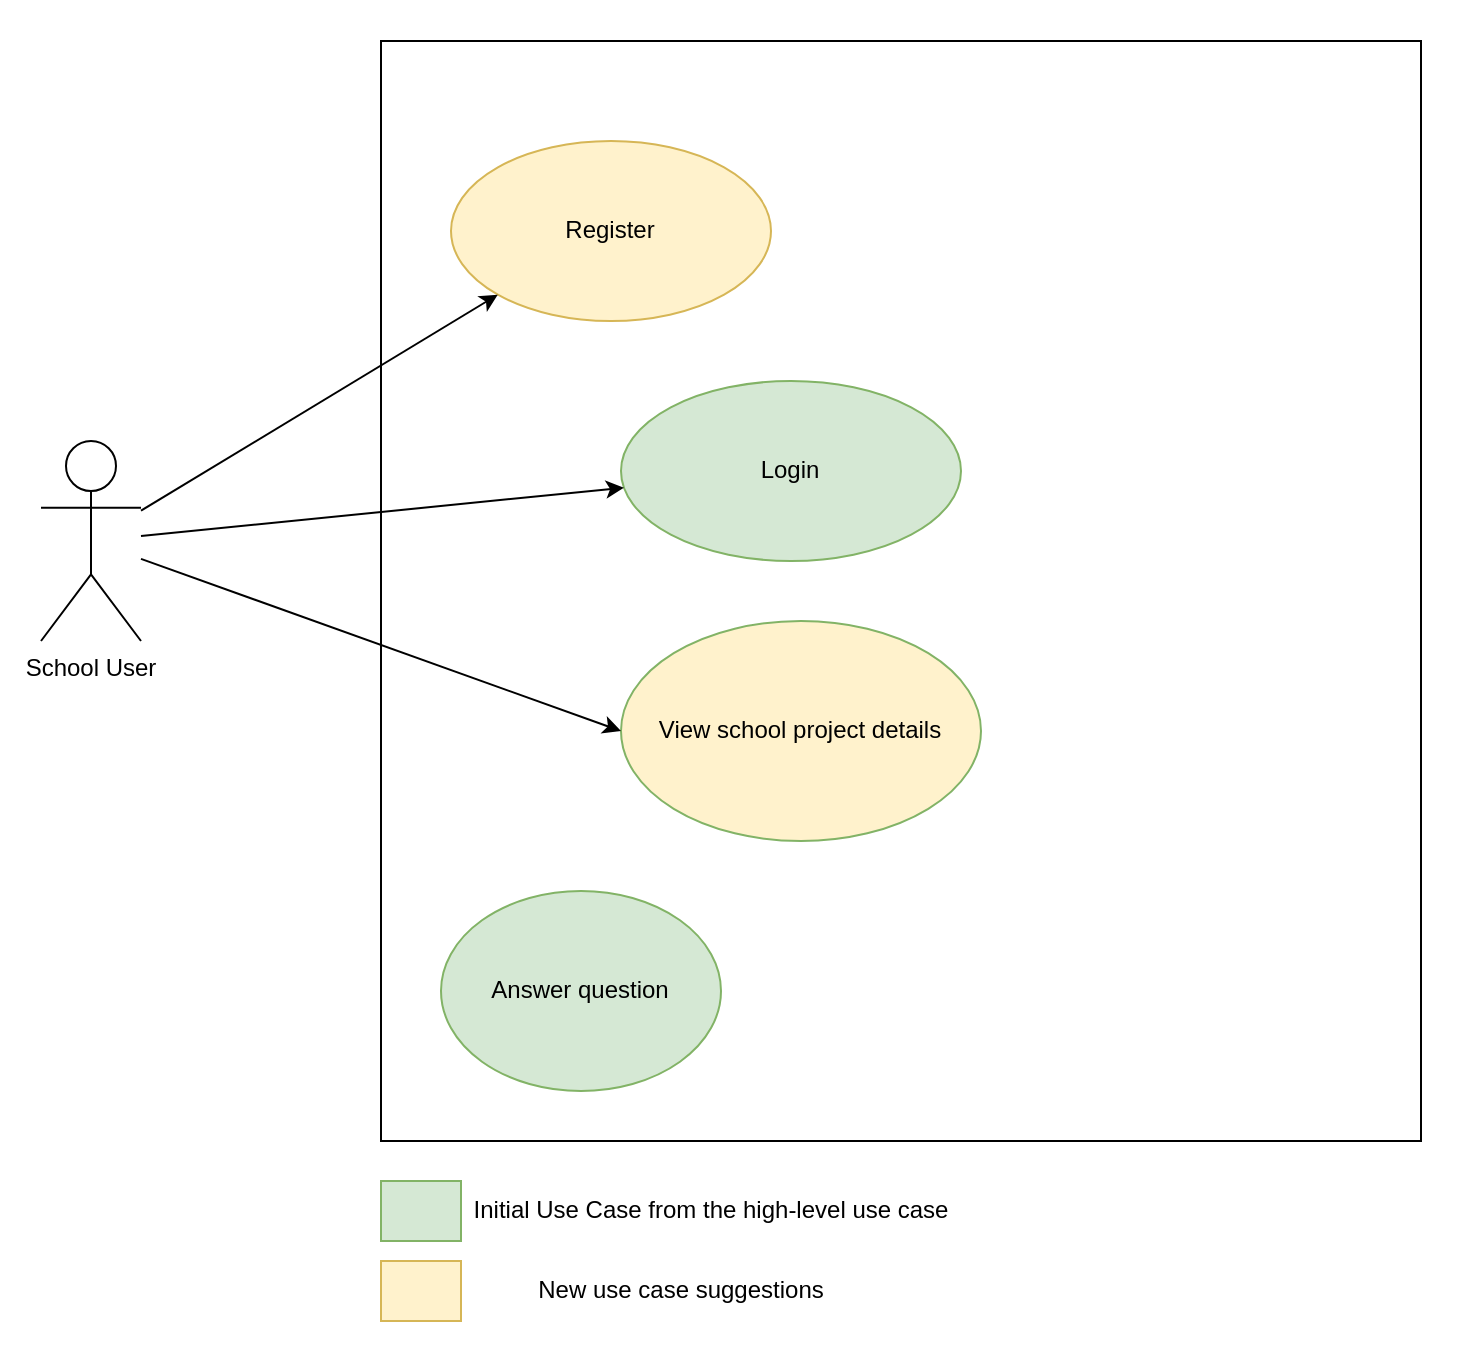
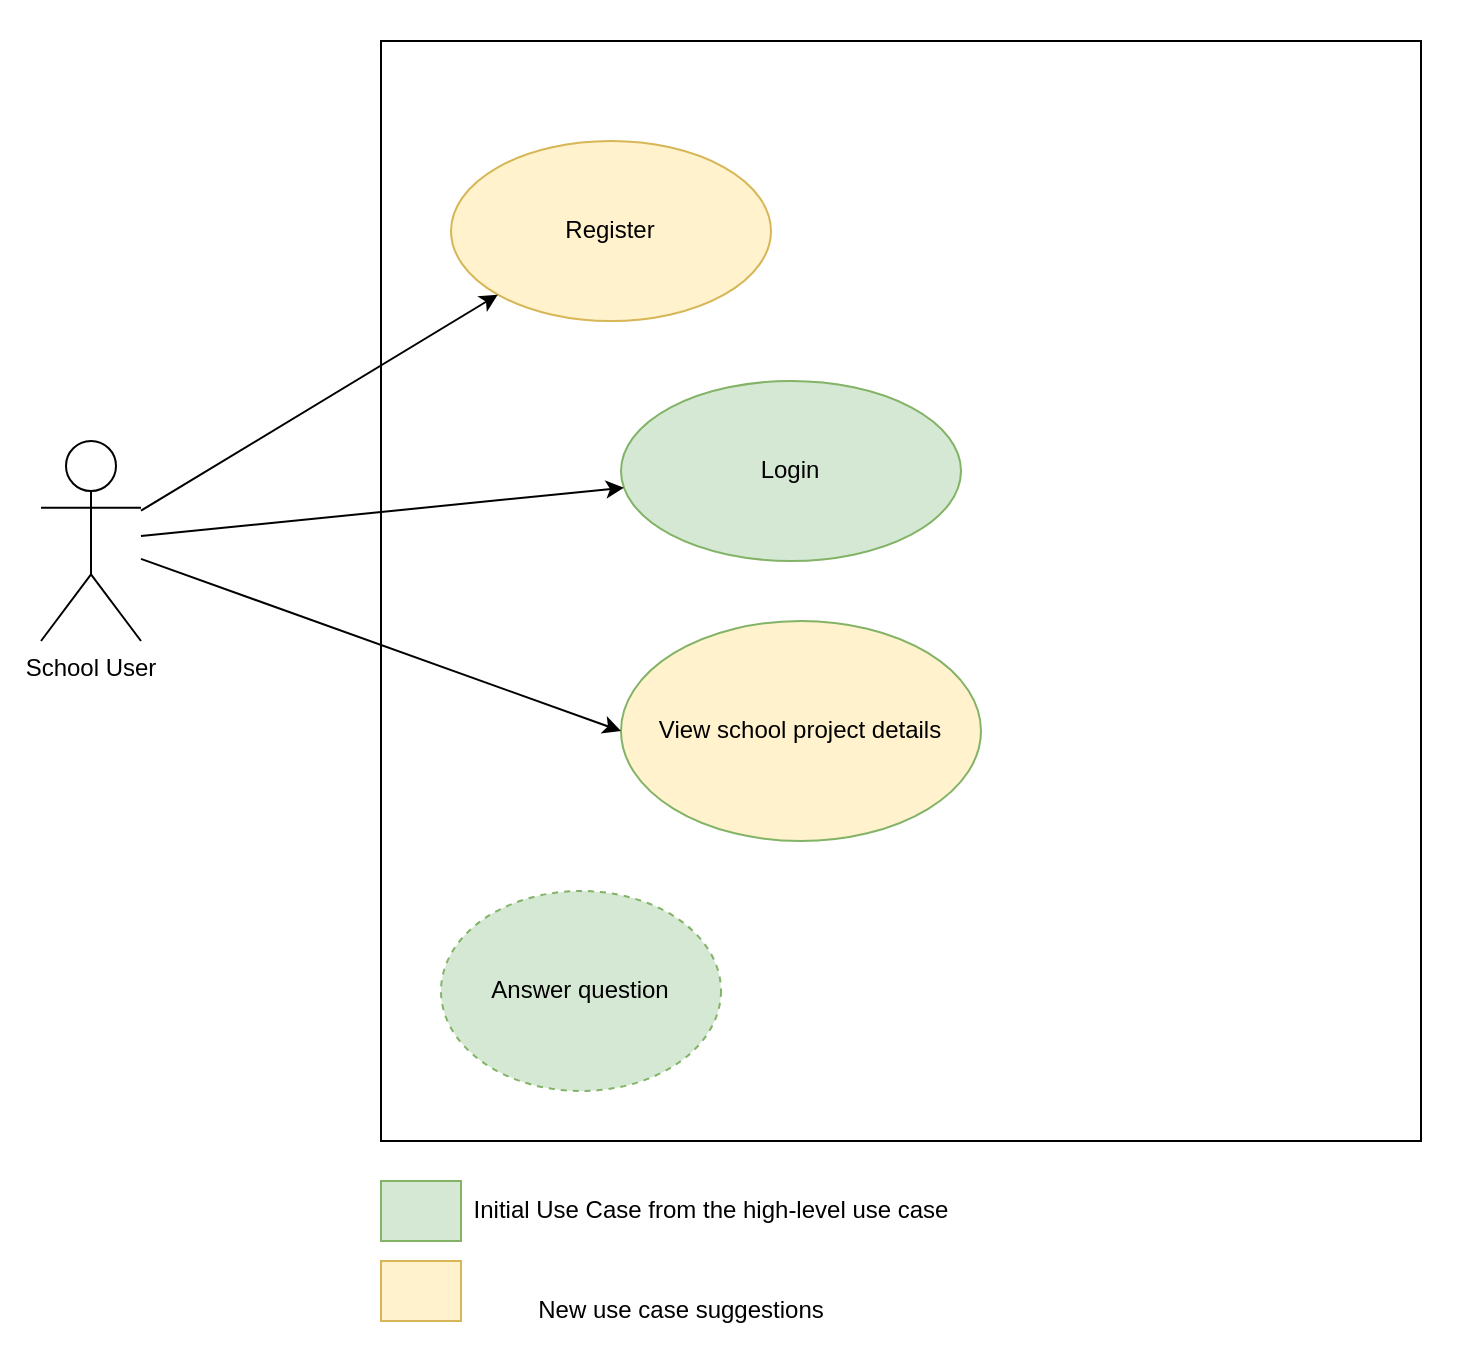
node "Answer question": style solid -> dashed
node "New use case suggestions": moved (681, 1291) -> (681, 1311)
